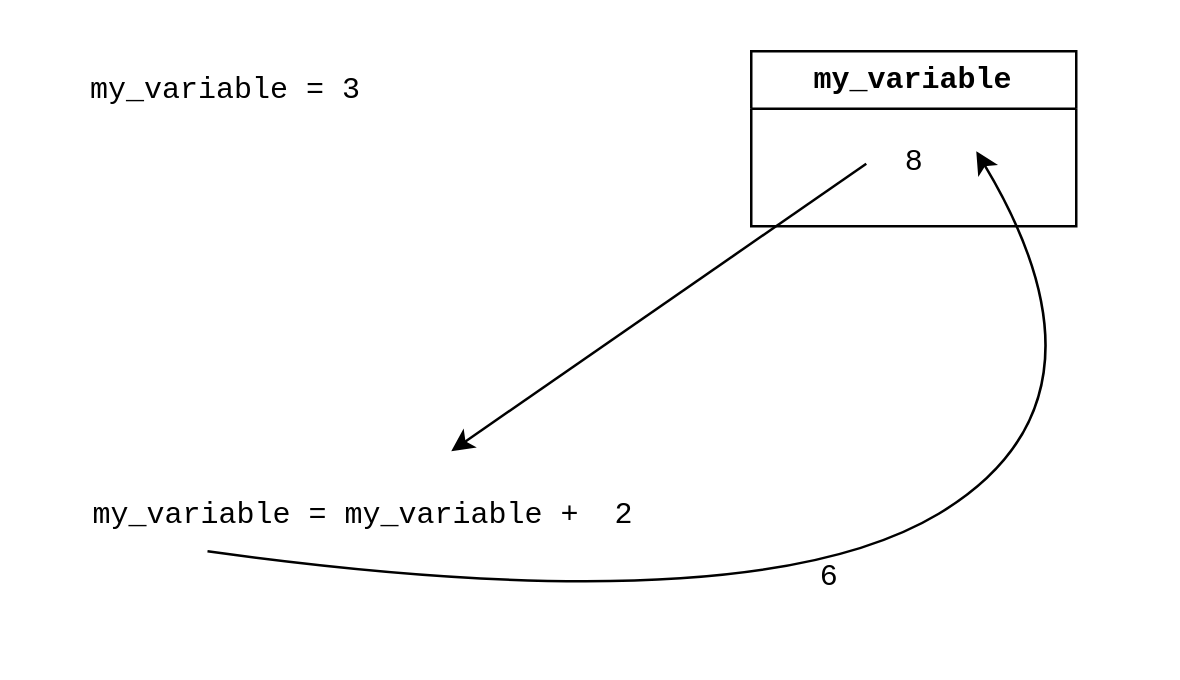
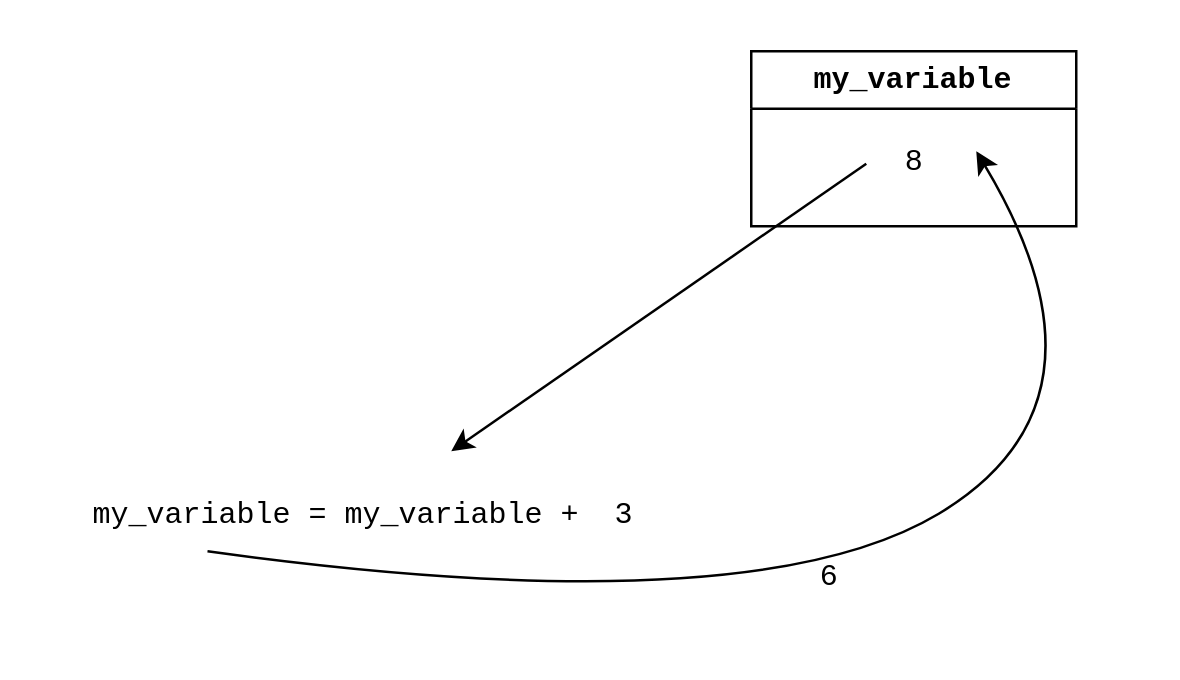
node "my_variable = 3": removed
node "my_variable = my_variable + 2": label "my_variable = my_variable + 2" -> "my_variable = my_variable + 3"
